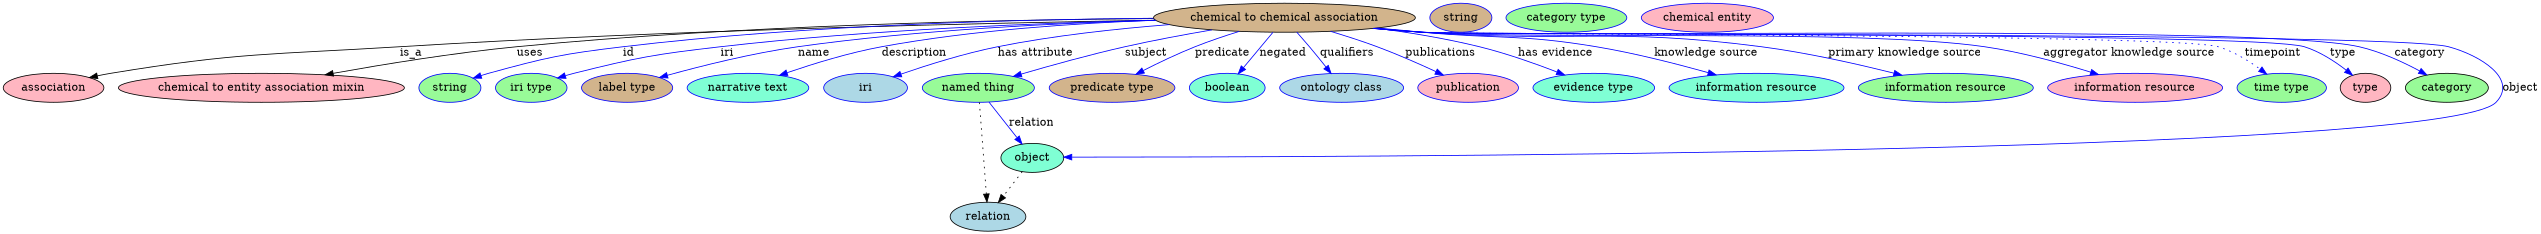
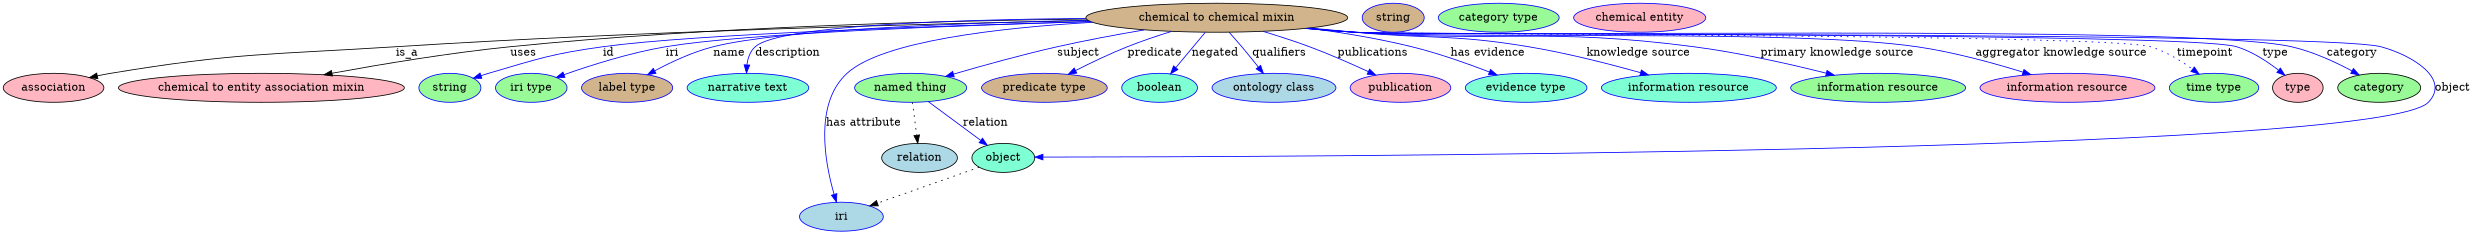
node "chemical to chemical association": label "chemical to chemical association" -> "chemical to chemical mixin"
edge "object" -> "relation": now "object" -> "iri"
